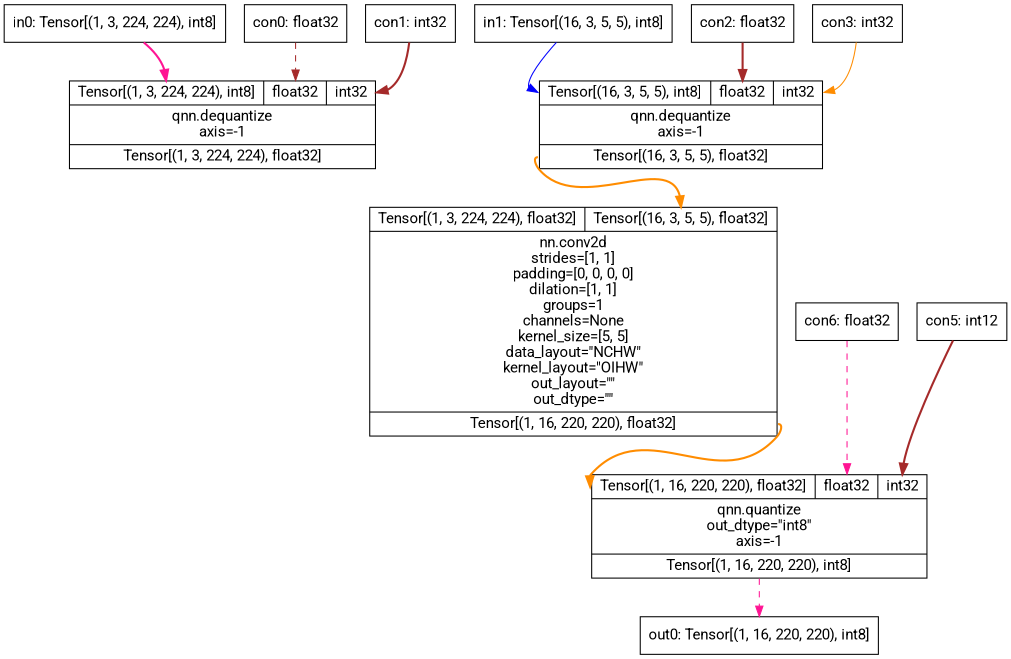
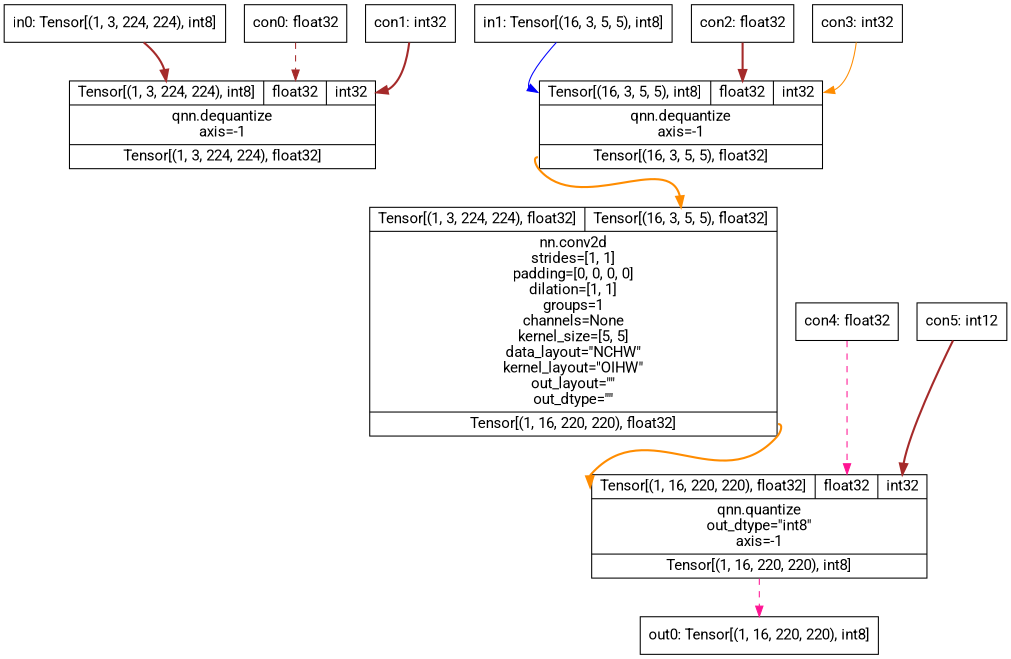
edge "in0: Tensor[(1, 3, 224, 224), int8]" -> "Tensor[(1, 3, 224, 224), int8]": color deeppink -> brown
node "con6: float32": label "con6: float32" -> "con4: float32"
